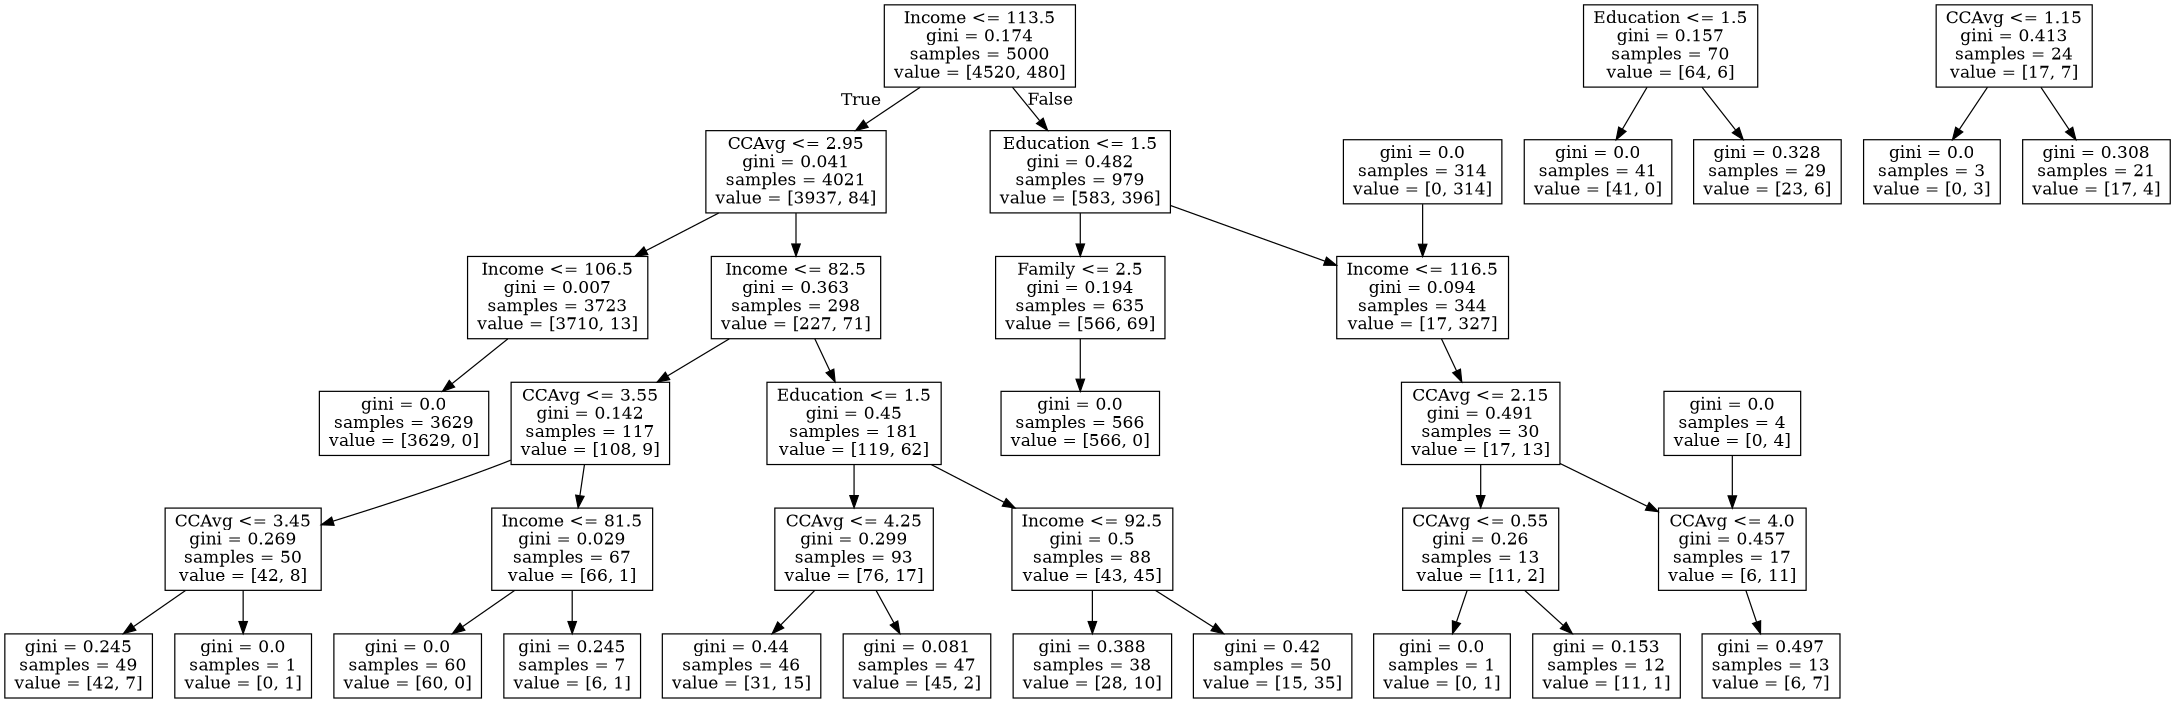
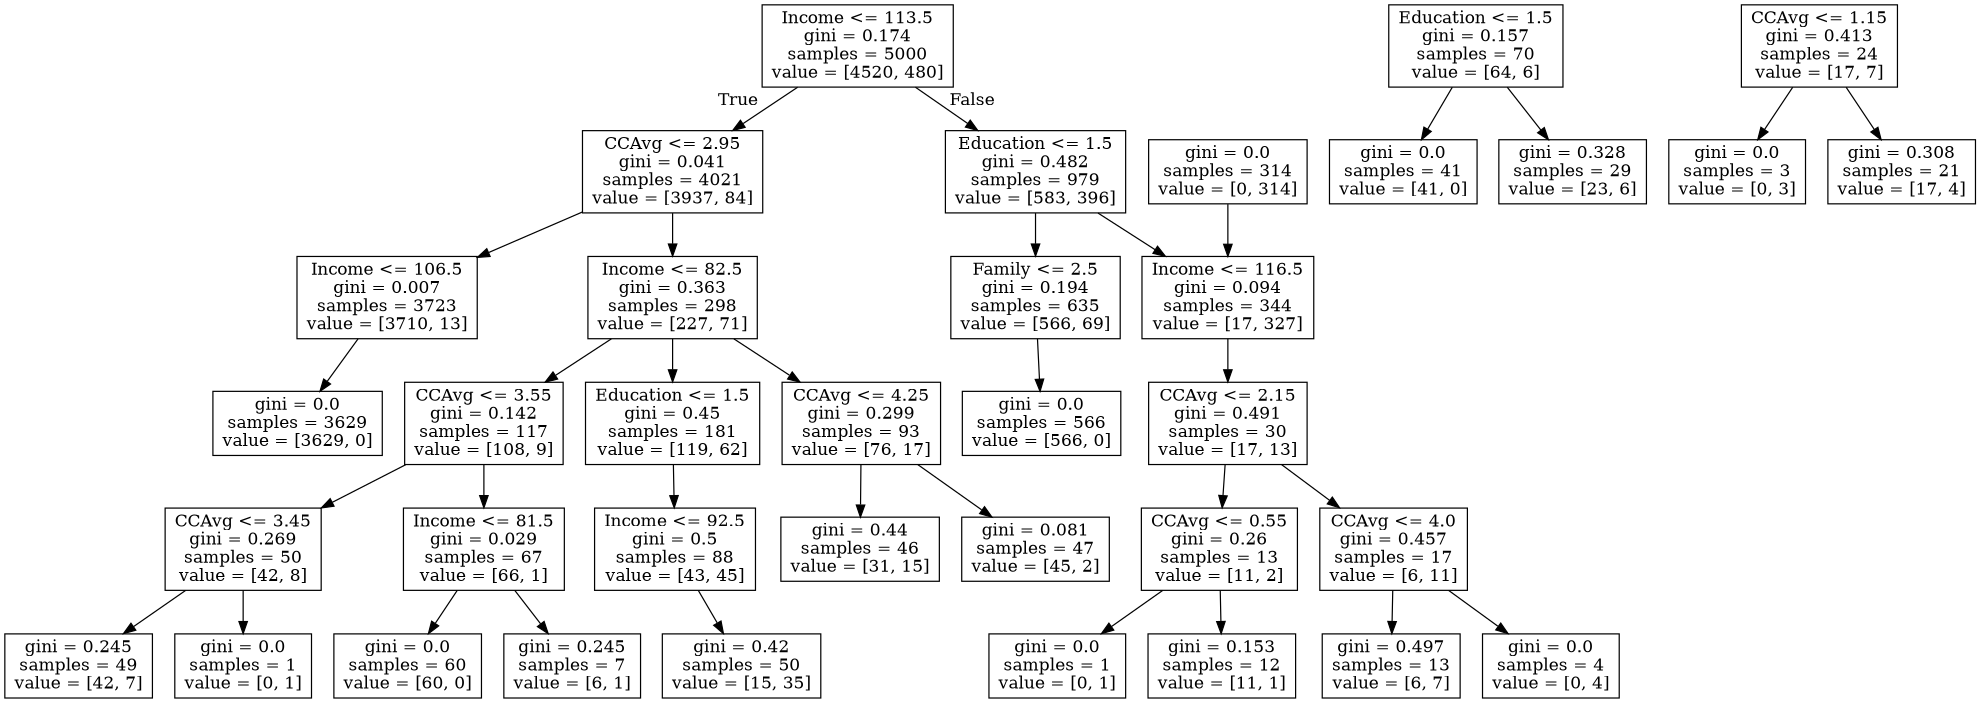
edge "gini = 0.0 samples = 4 value = [0, 4]" -> "CCAvg <= 4.0 gini = 0.457 samples = 17 value = [6, 11]": reversed
edge "Education <= 1.5 gini = 0.45 samples = 181 value = [119, 62]" -> "CCAvg <= 4.25 gini = 0.299 samples = 93 value = [76, 17]": now "Income <= 82.5 gini = 0.363 samples = 298 value = [227, 71]" -> "CCAvg <= 4.25 gini = 0.299 samples = 93 value = [76, 17]"
node "gini = 0.388 samples = 38 value = [28, 10]": removed
